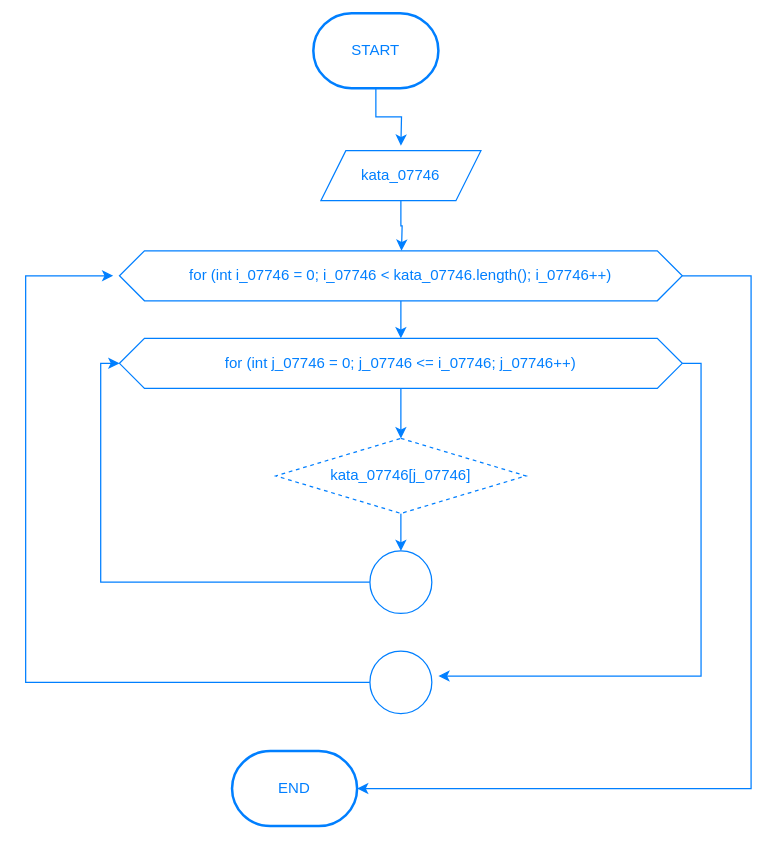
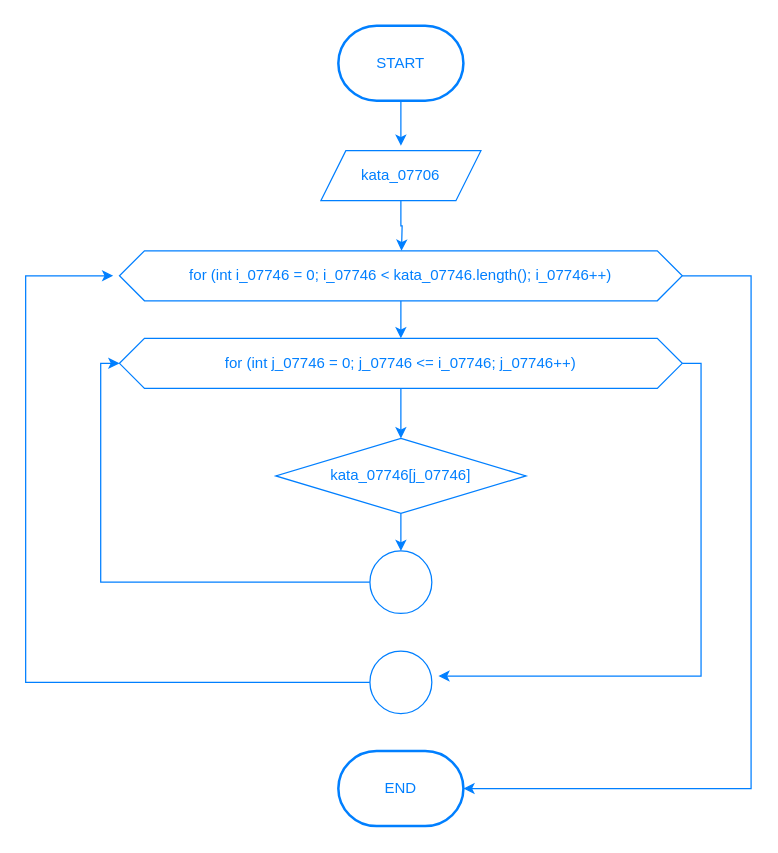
node "START": moved (376, 51) -> (401, 63)
node "kata_07746": label "kata_07746" -> "kata_07706"
node "kata_07746[j_07746]": style dashed -> solid
node "END": moved (294, 788) -> (401, 788)
